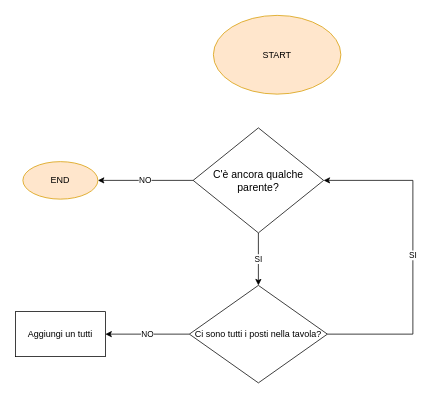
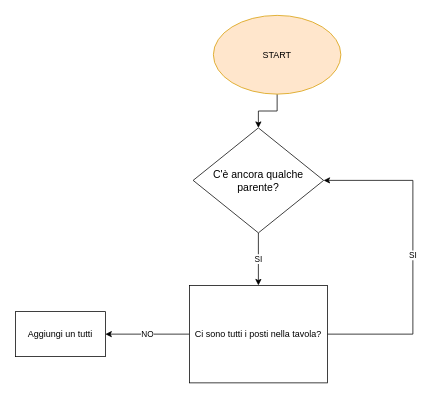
edge "START" -> "C'è ancora qualche parente?": added
node "END": removed
edge "C'è ancora qualche parente?" -> "END": removed, label "NO"
node "Ci sono tutti i posti nella tavola?": shape diamond -> rectangle
